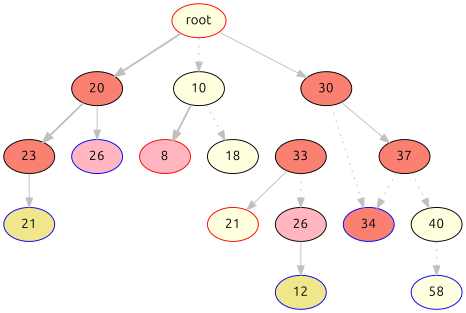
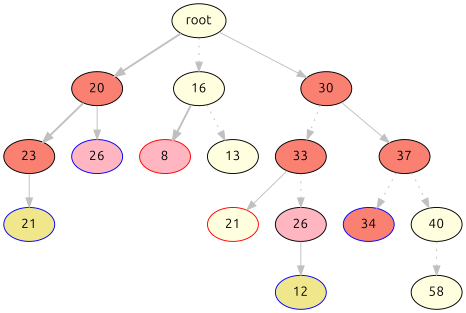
node "root": color red -> black
node "10": label "10" -> "16"
edge "30" -> "34": now "30" -> "33"
node "18": label "18" -> "13"
node "58": color blue -> black
